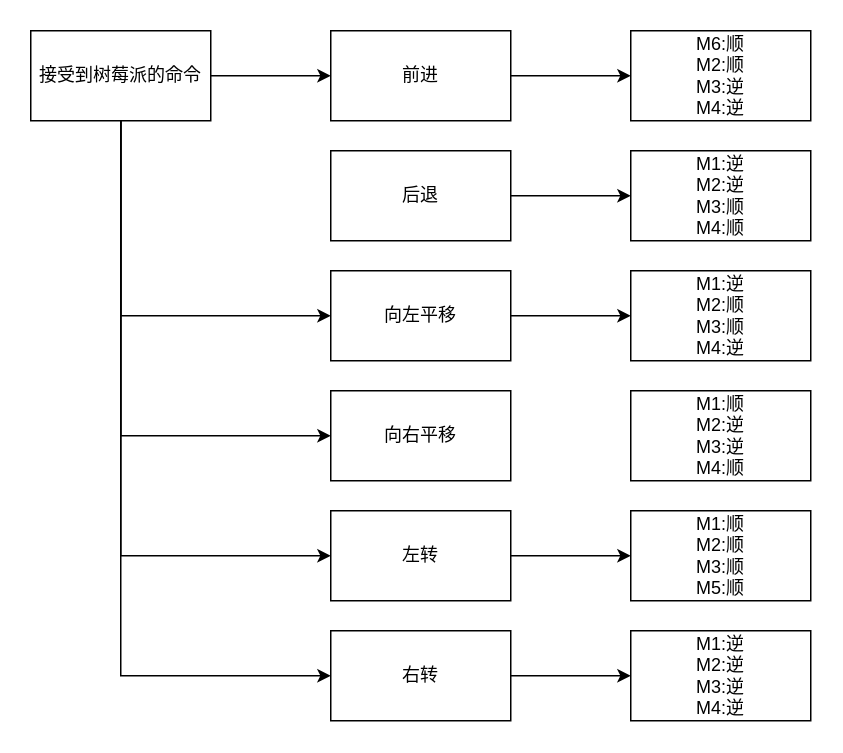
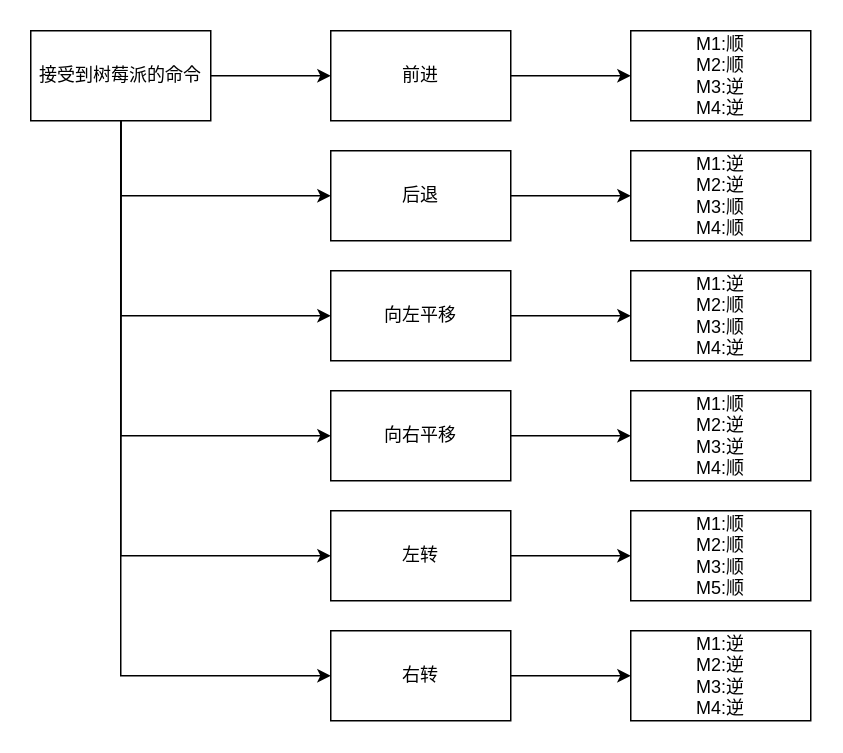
node "M6:顺 M2:顺 M3:逆 M4:逆": label "M6:顺 M2:顺 M3:逆 M4:逆" -> "M1:顺 M2:顺 M3:逆 M4:逆"
edge "接受到树莓派的命令" -> "后退": added
edge "向右平移" -> "M1:顺 M2:逆 M3:逆 M4:顺": added
